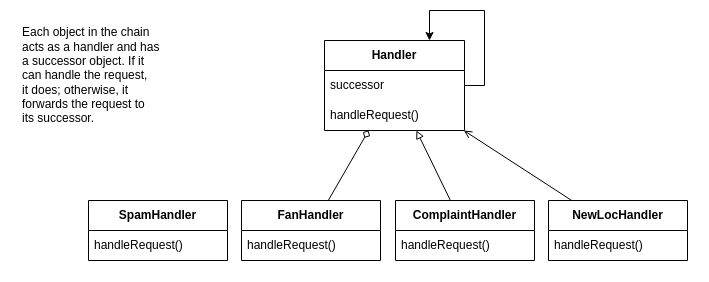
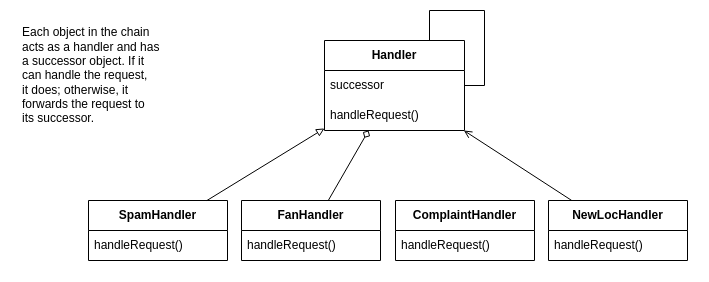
edge "successor" -> "Handler": arrowhead classic -> none
edge "SpamHandler" -> "Handler": added
edge "ComplaintHandler" -> "Handler": removed
